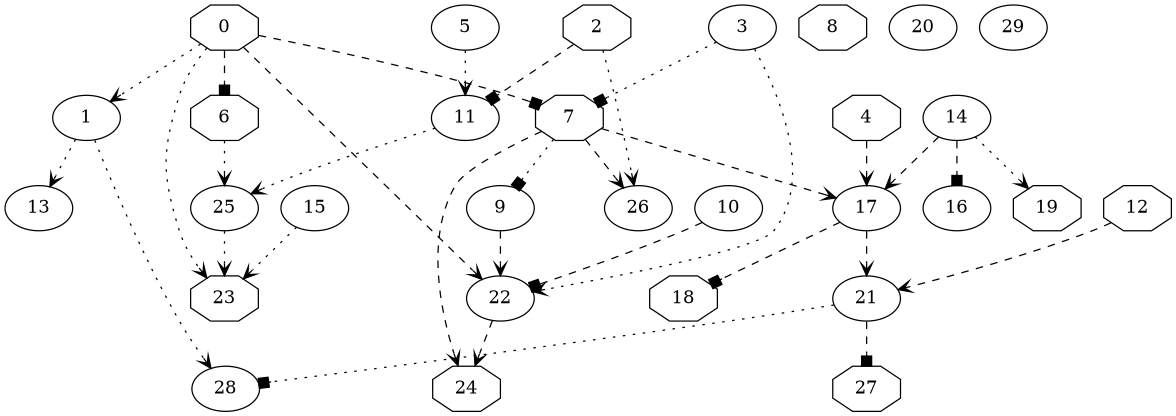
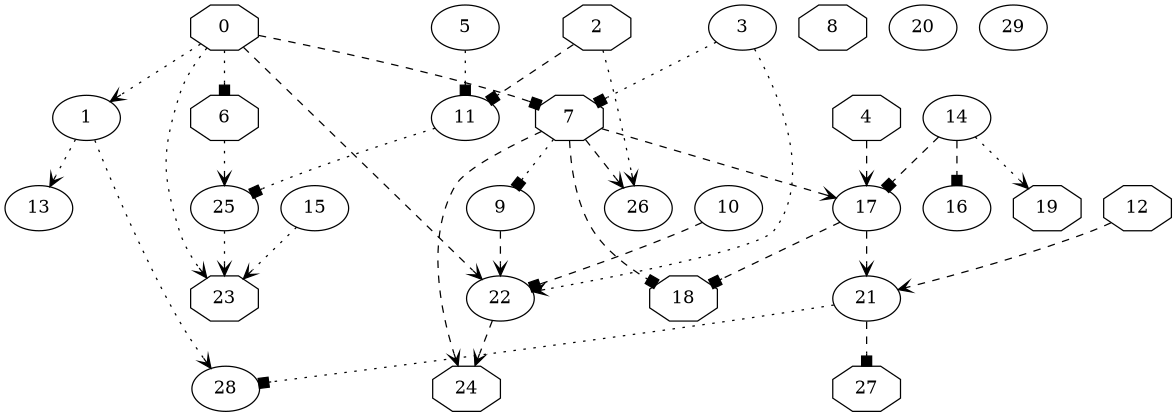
edge "0" -> "6": style dashed -> dotted
edge "5" -> "11": arrowhead vee -> box
edge "11" -> "25": arrowhead vee -> box
edge "14" -> "17": arrowhead vee -> box
edge "7" -> "18": added
